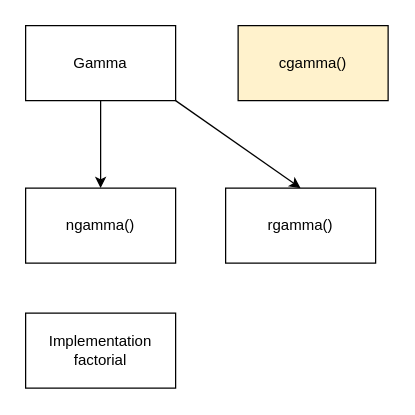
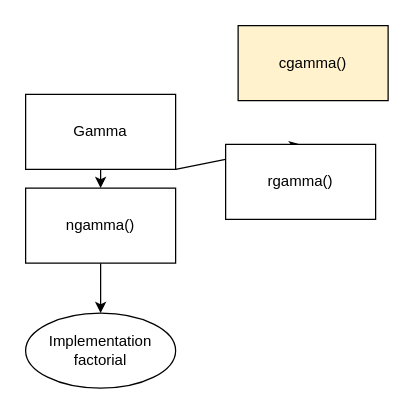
node "Gamma": moved (101, 63) -> (101, 132)
node "rgamma()": moved (301, 226) -> (301, 182)
edge "ngamma()" -> "Implementation factorial": added
node "Implementation factorial": shape rectangle -> ellipse
